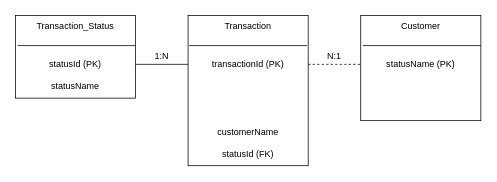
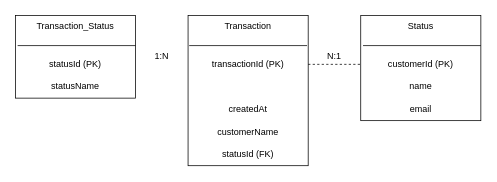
node "Customer": label "Customer" -> "Status"
edge "statusId (PK)" -- "transactionId (PK)": removed
node "statusName (PK)": label "statusName (PK)" -> "customerId (PK)"
node "name": added
node "createdAt": added
node "email": added
